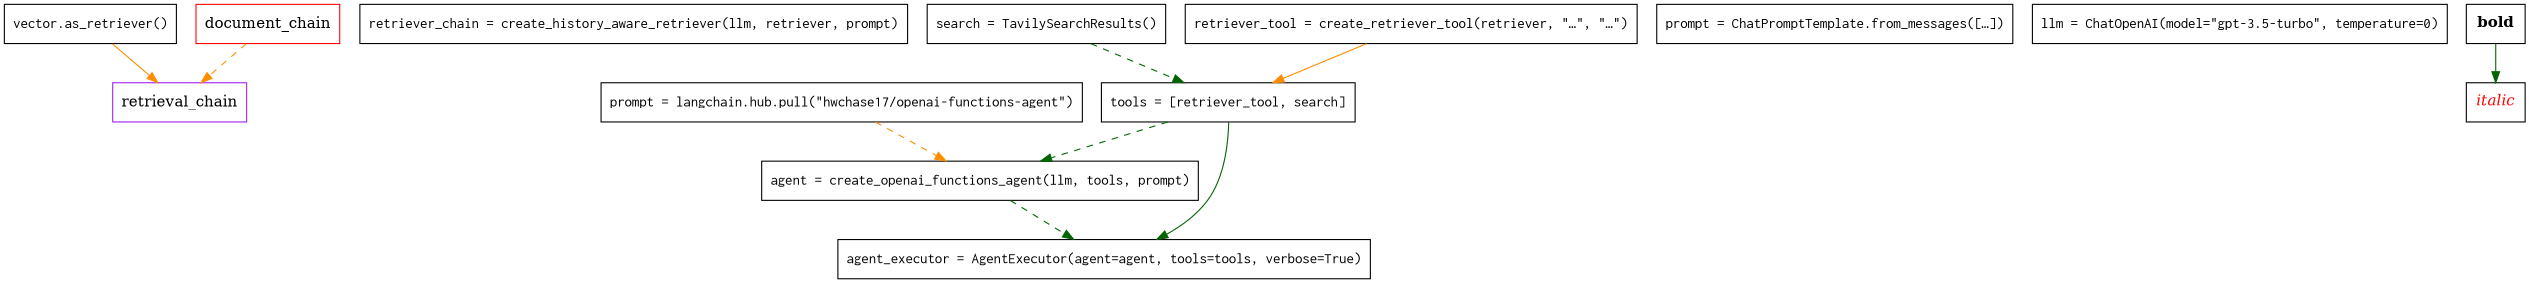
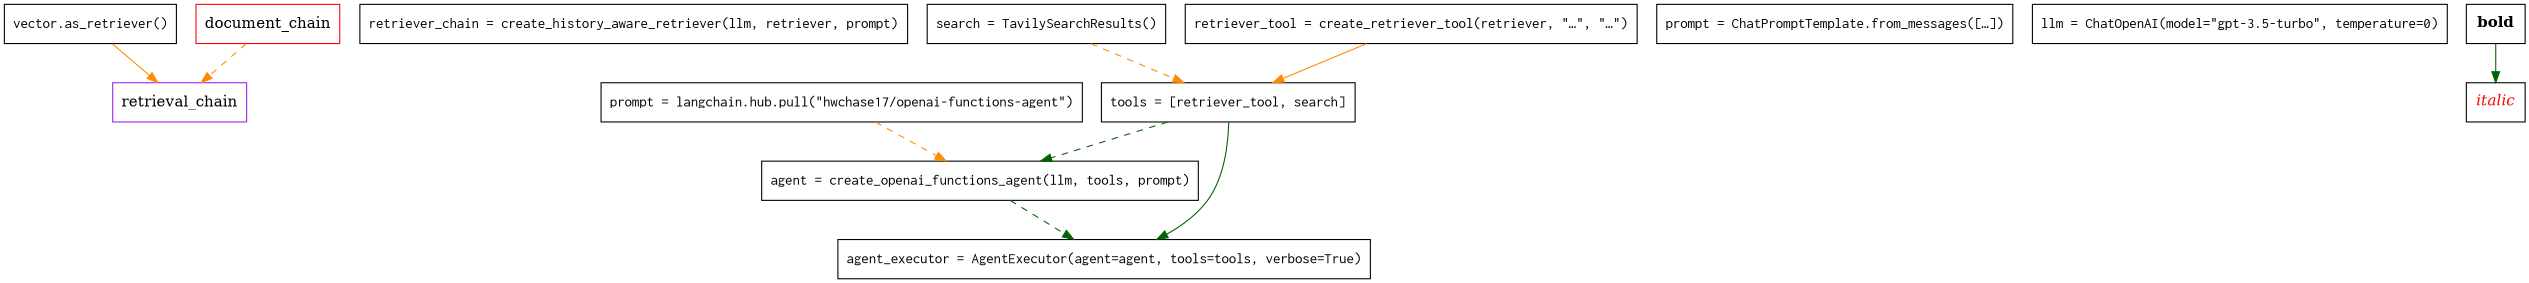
edge "search = TavilySearchResults()" -> "tools = [retriever_tool, search]": color darkgreen -> darkorange
